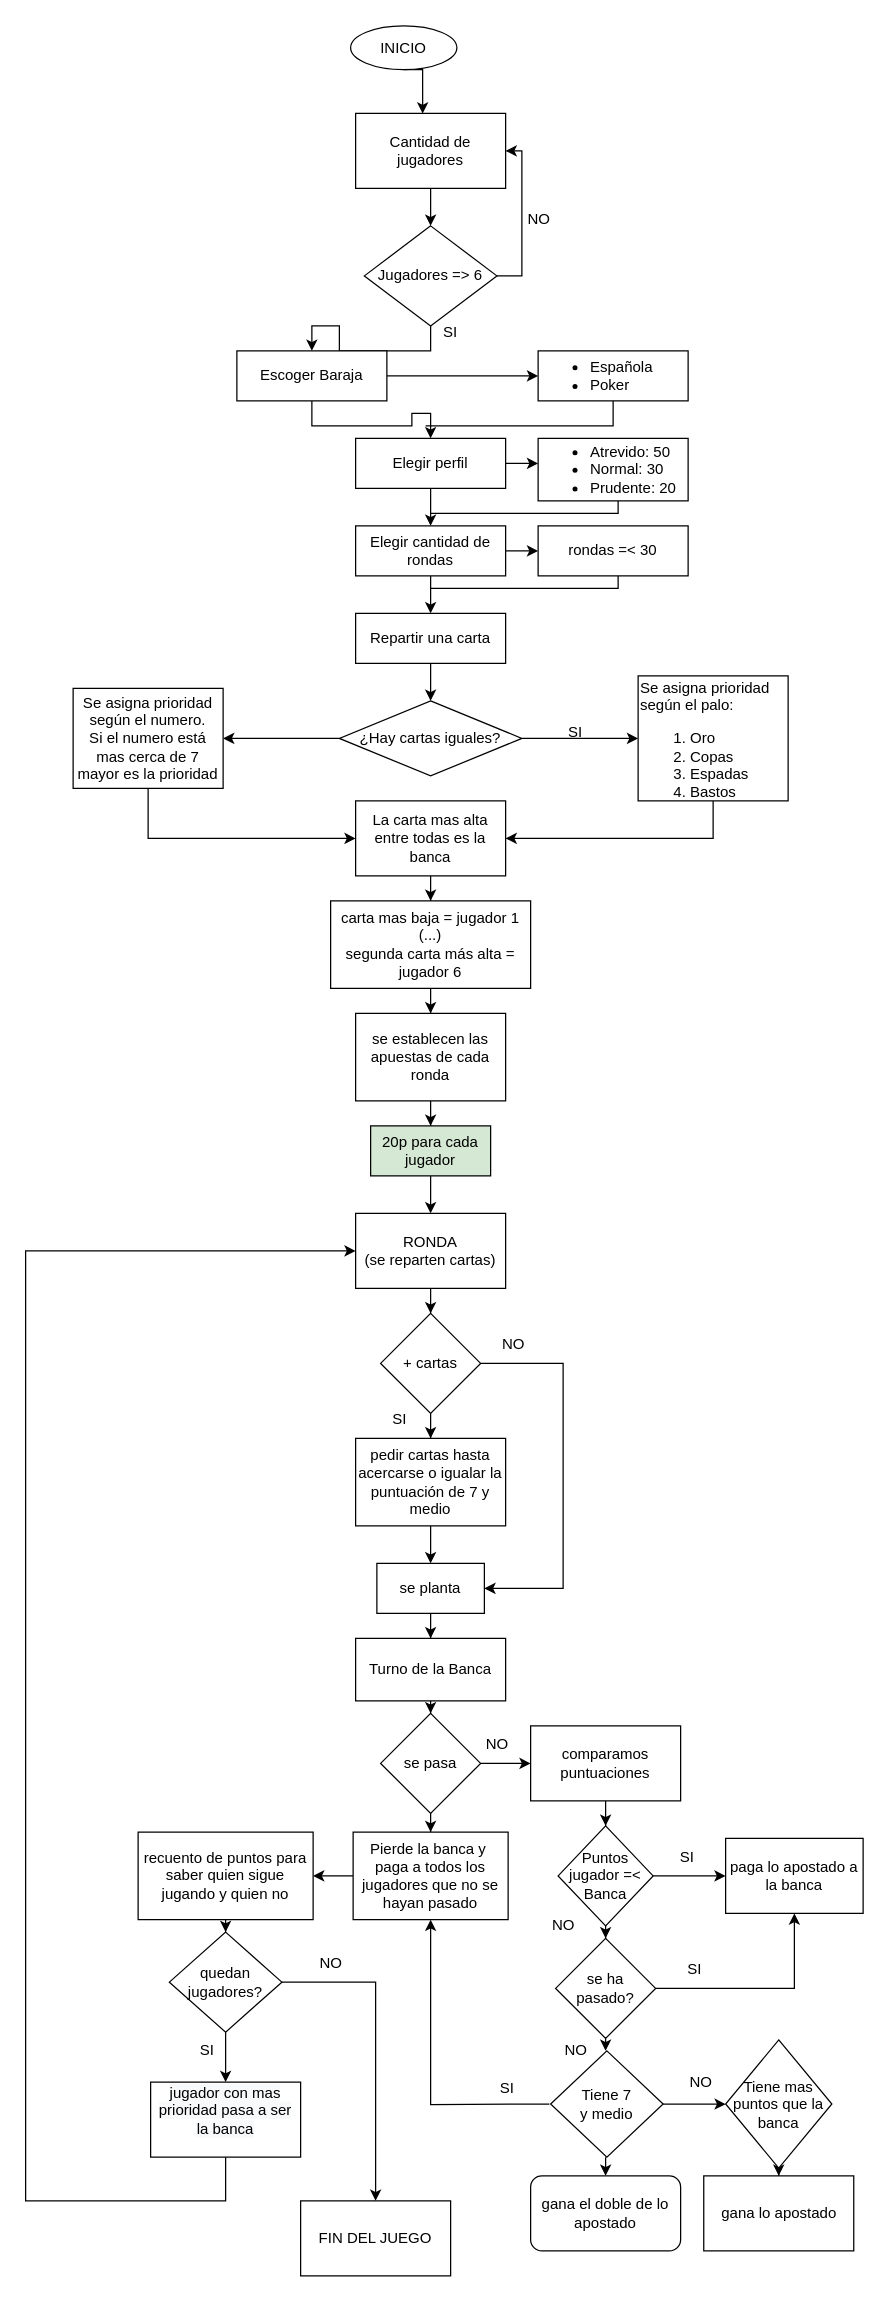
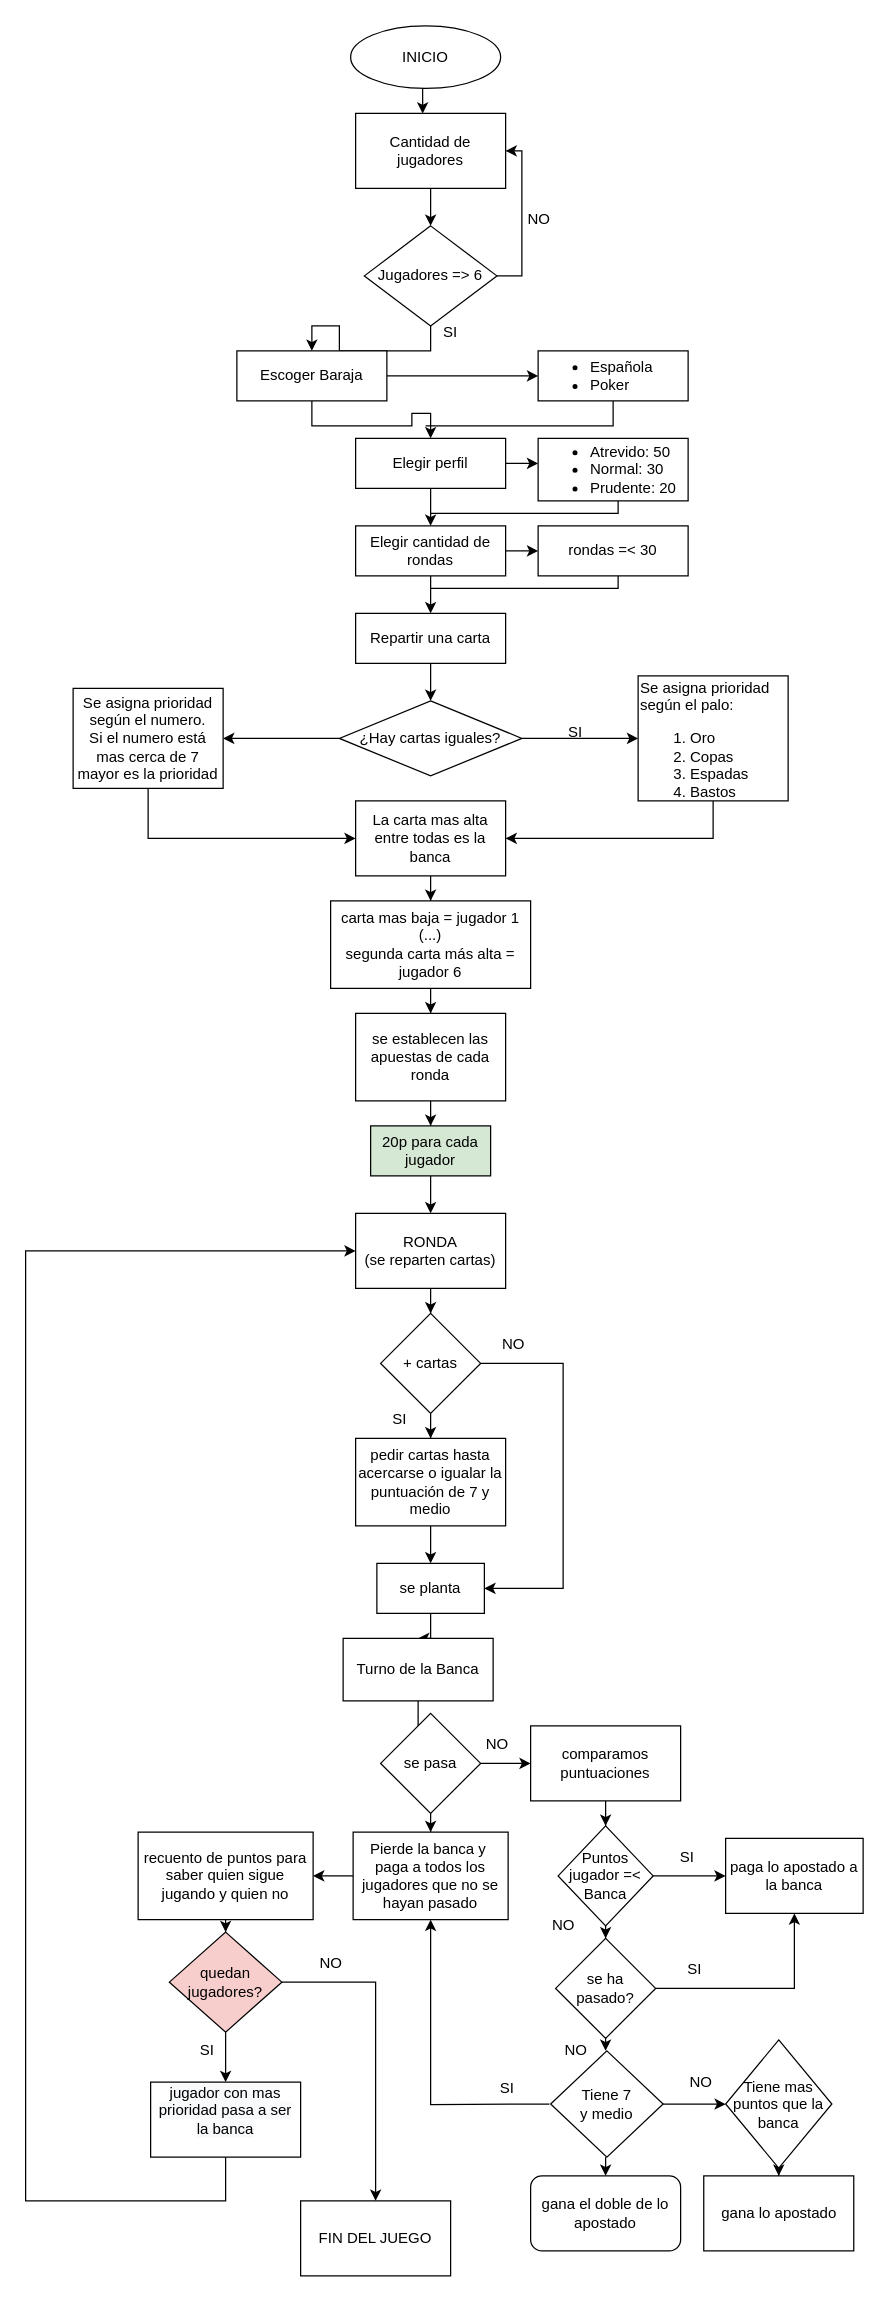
node "INICIO": size 106x44 -> 150x63
node "Turno de la Banca": moved (431, 1669) -> (418, 1669)
node "quedan jugadores?": fillcolor #ffffff -> #f8cecc
